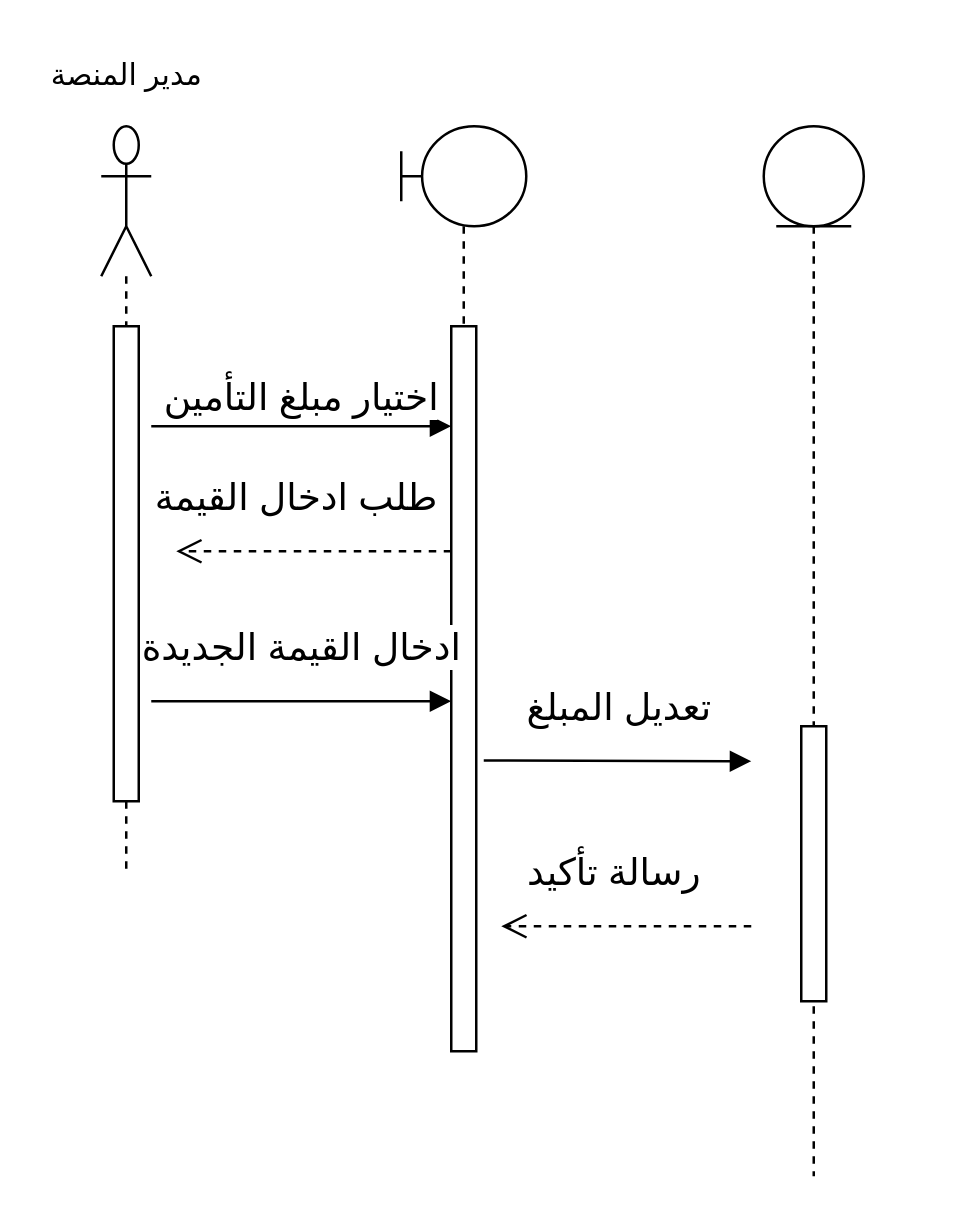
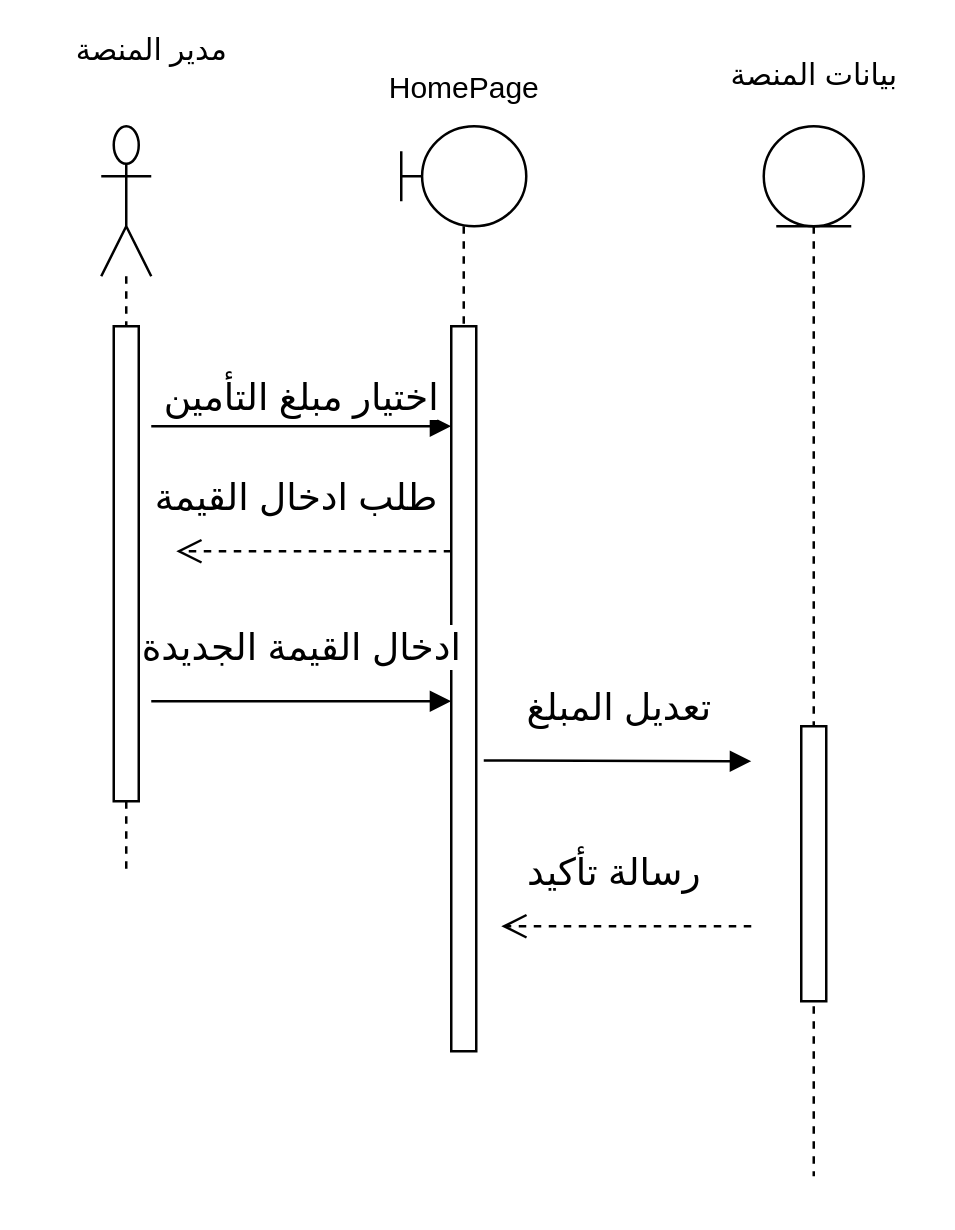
node "مدير المنصة": moved (126, 76) -> (151, 51)
node "بيانات المنصة": added
node "HomePage": added
